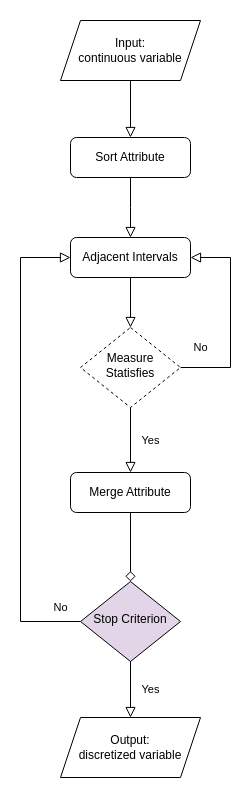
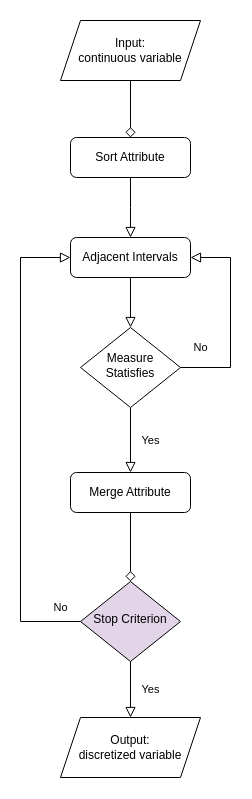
edge "Input: continuous variable" -> "Sort Attribute": arrowhead block -> diamond
node "Measure Statisfies": style dashed -> solid
